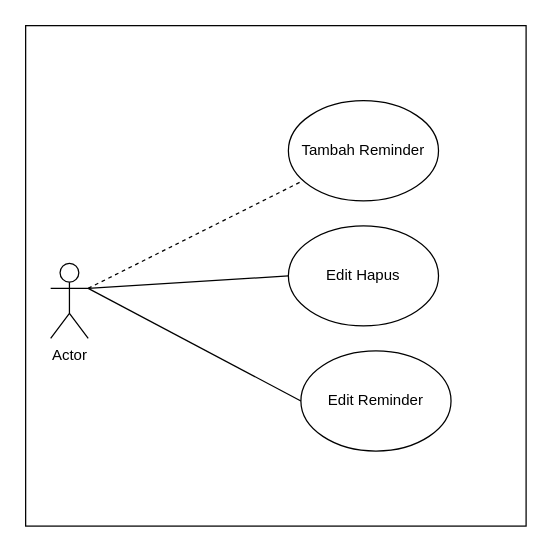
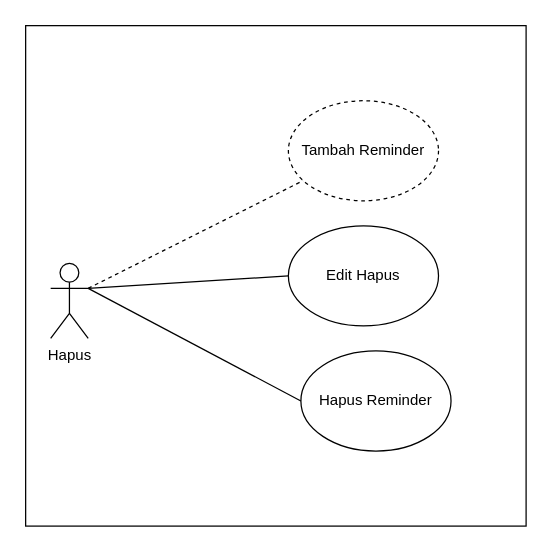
node "Tambah Reminder": style solid -> dashed
node "Actor": label "Actor" -> "Hapus"
node "Edit Reminder": label "Edit Reminder" -> "Hapus Reminder"
